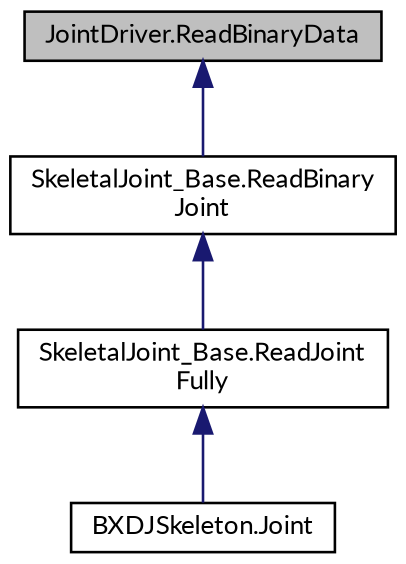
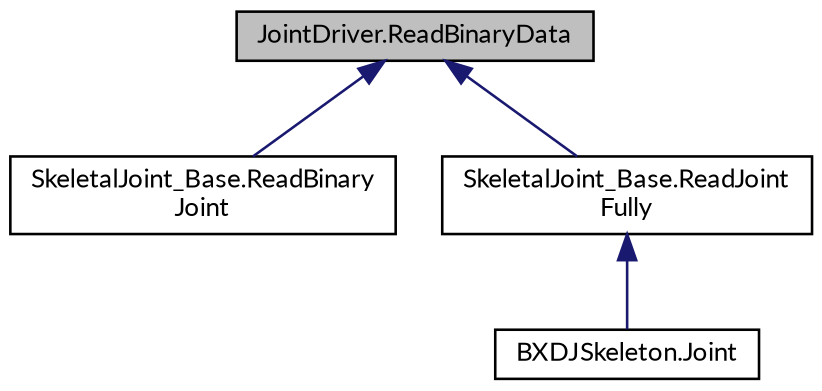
edge "SkeletalJoint_Base.ReadJoint Fully" -> "SkeletalJoint_Base.ReadBinary Joint": now "SkeletalJoint_Base.ReadJoint Fully" -> "JointDriver.ReadBinaryData"
